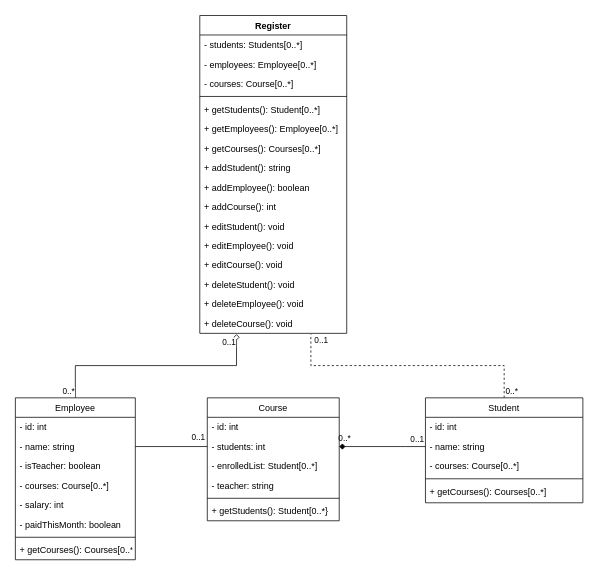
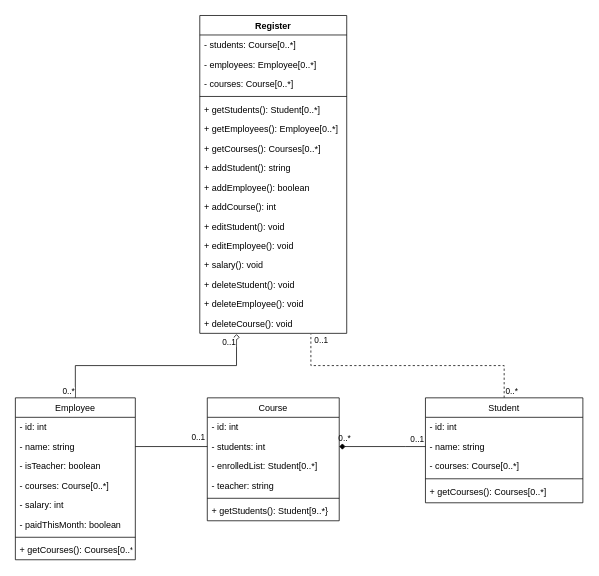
node "- students: Students[0..*]": label "- students: Students[0..*]" -> "- students: Course[0..*]"
node "+ editCourse(): void": label "+ editCourse(): void" -> "+ salary(): void"
node "+ getStudents(): Student[0..*}": label "+ getStudents(): Student[0..*}" -> "+ getStudents(): Student[9..*}"
